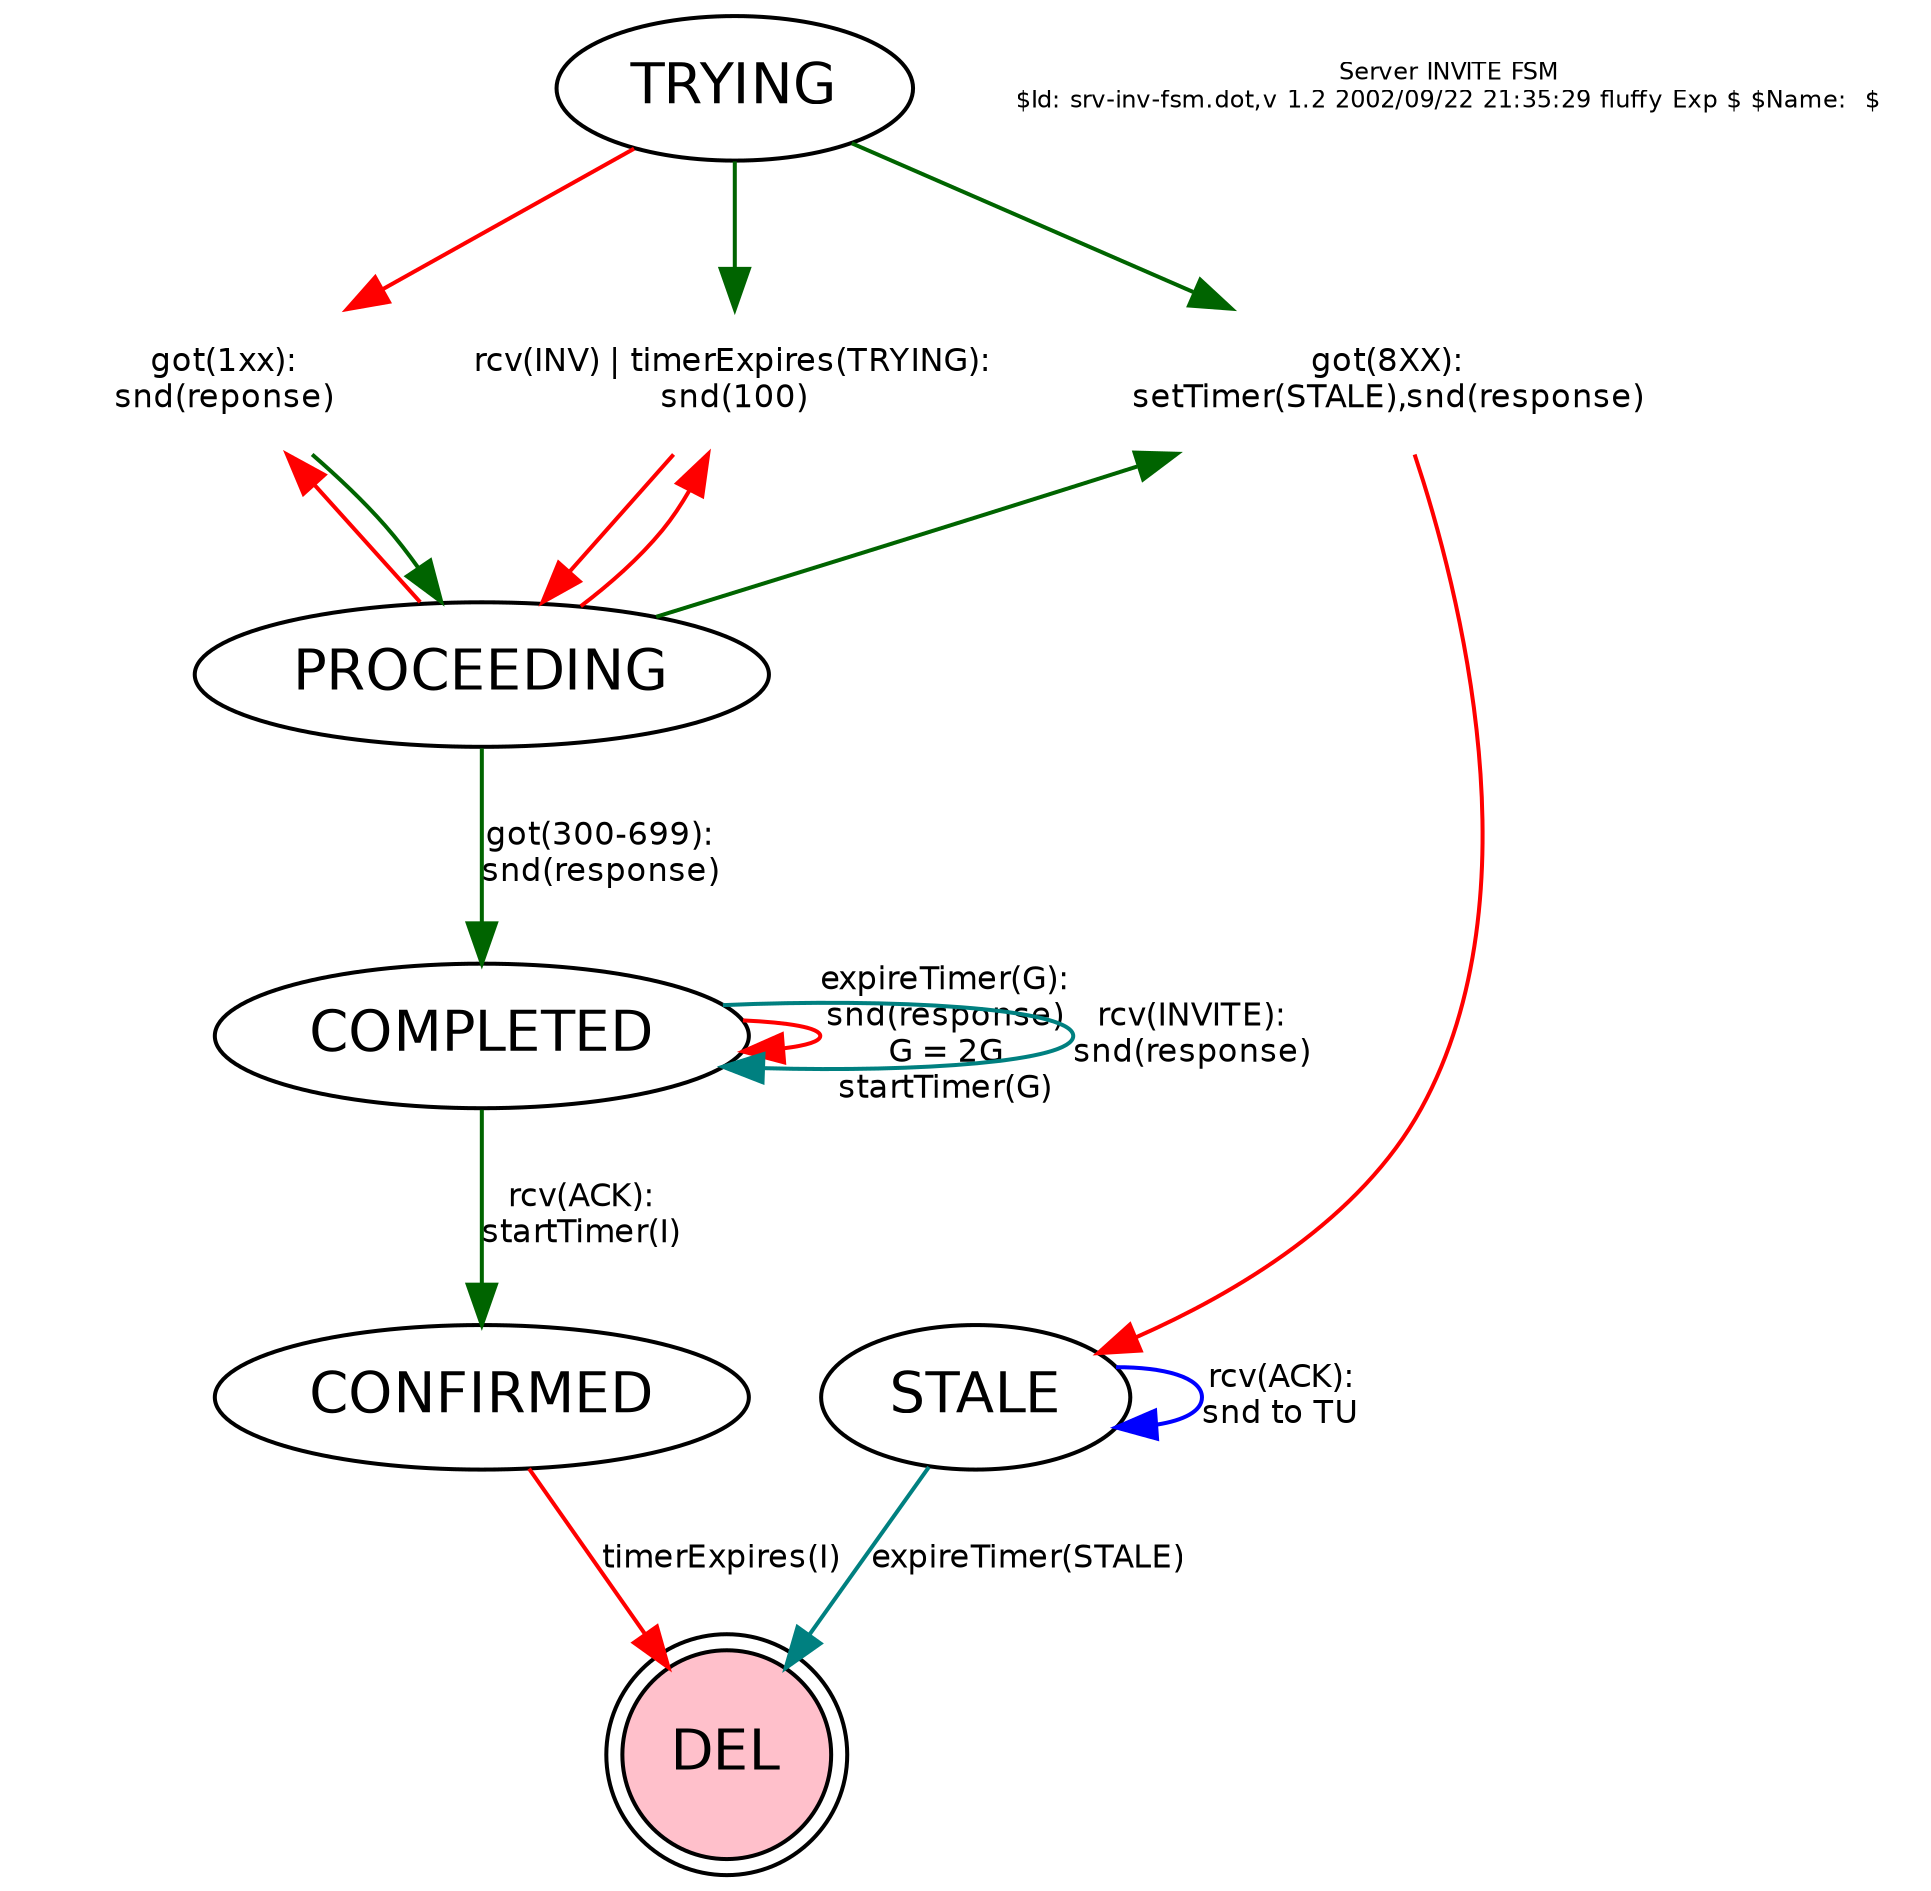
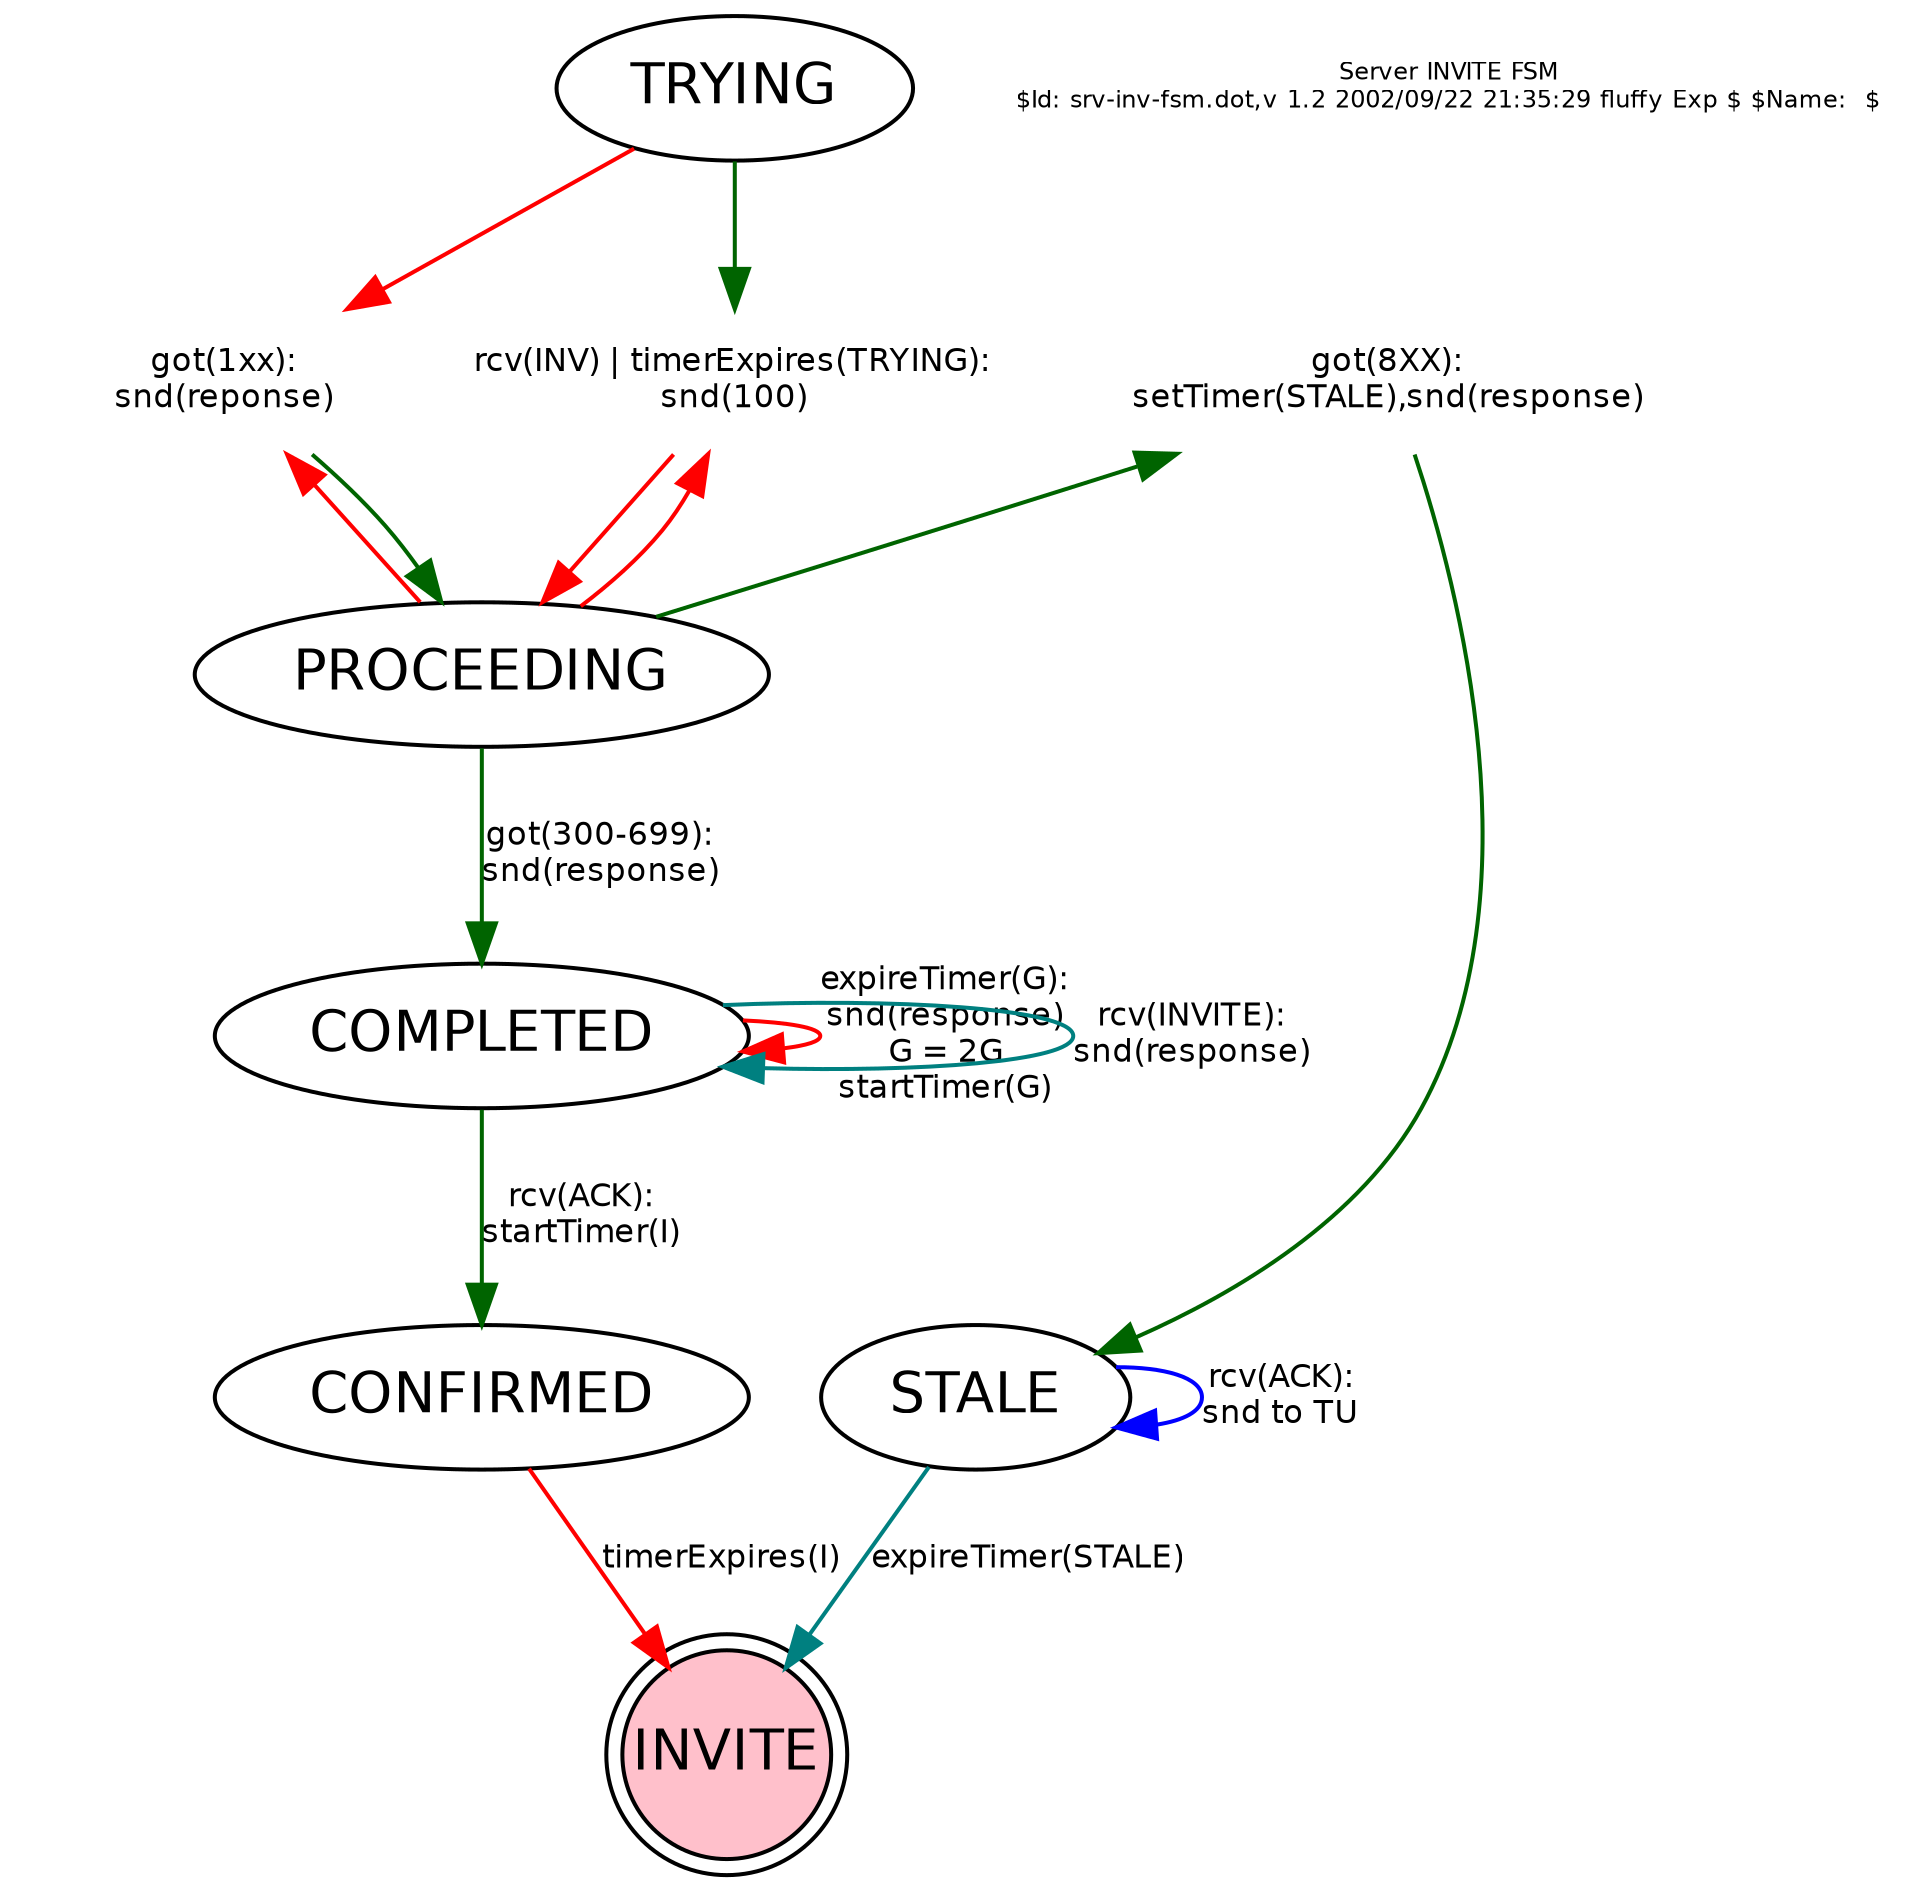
edge "TRYING" -> "got(8XX): setTimer(STALE),snd(response)": removed
edge "got(8XX): setTimer(STALE),snd(response)" -> "STALE": color red -> darkgreen
node "DEL": label "DEL" -> "INVITE"
